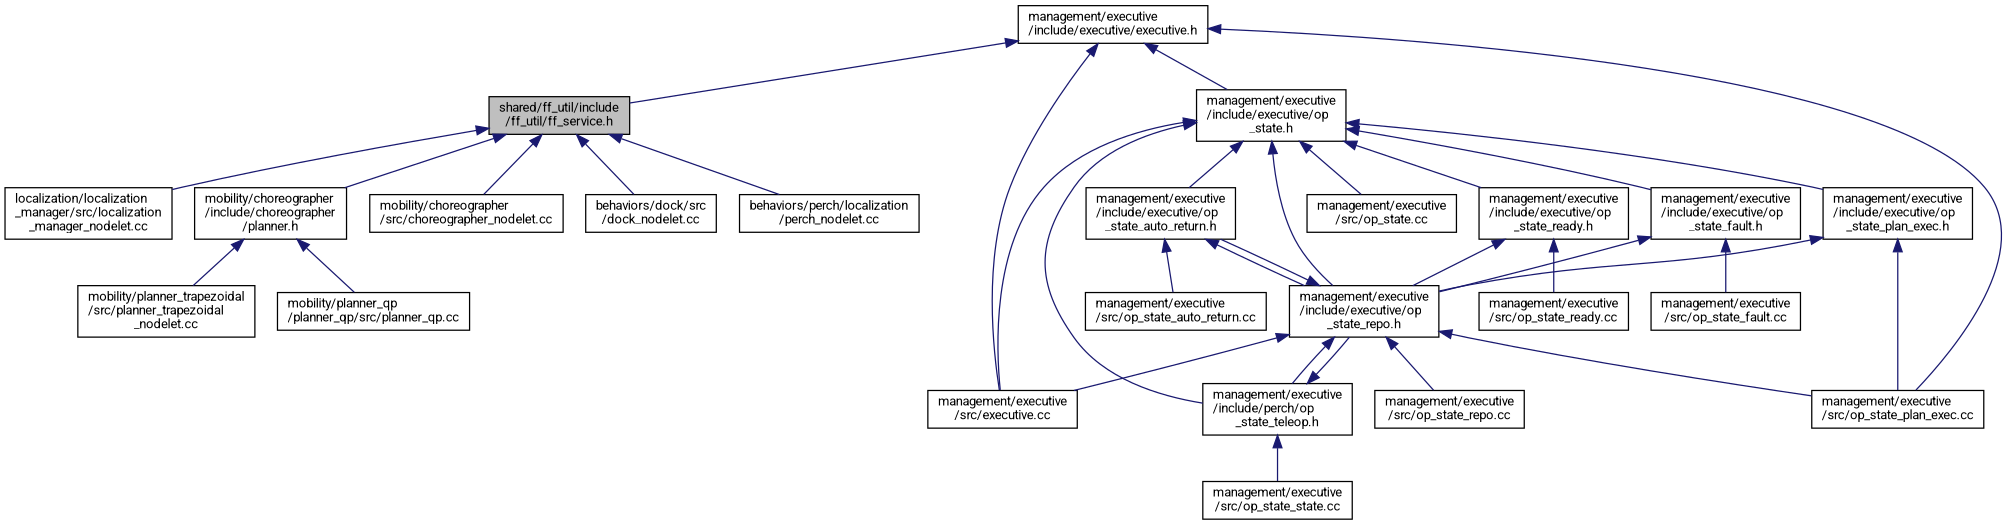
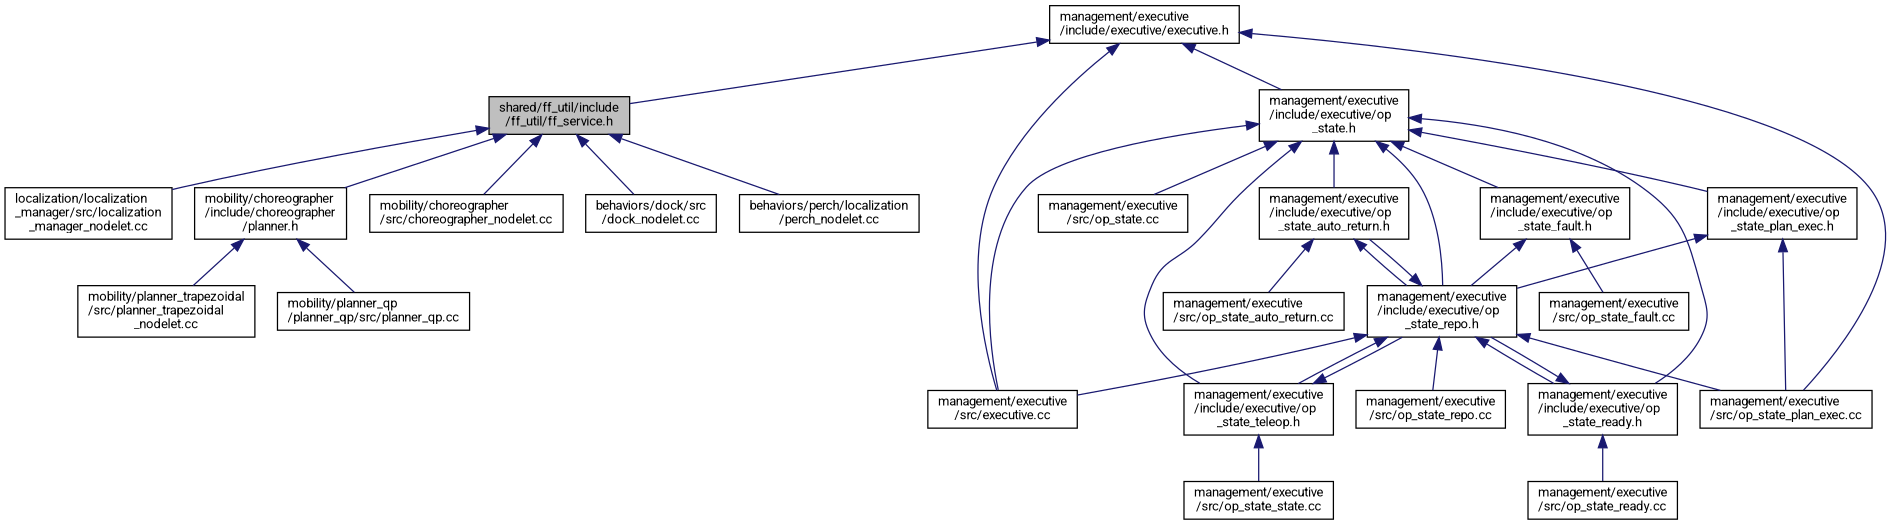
edge "management/executive /include/executive/op _state_ready.h" -> "management/executive /include/executive/op _state_repo.h": added
node "management/executive /include/perch/op _state_teleop.h": label "management/executive /include/perch/op _state_teleop.h" -> "management/executive /include/executive/op _state_teleop.h"
